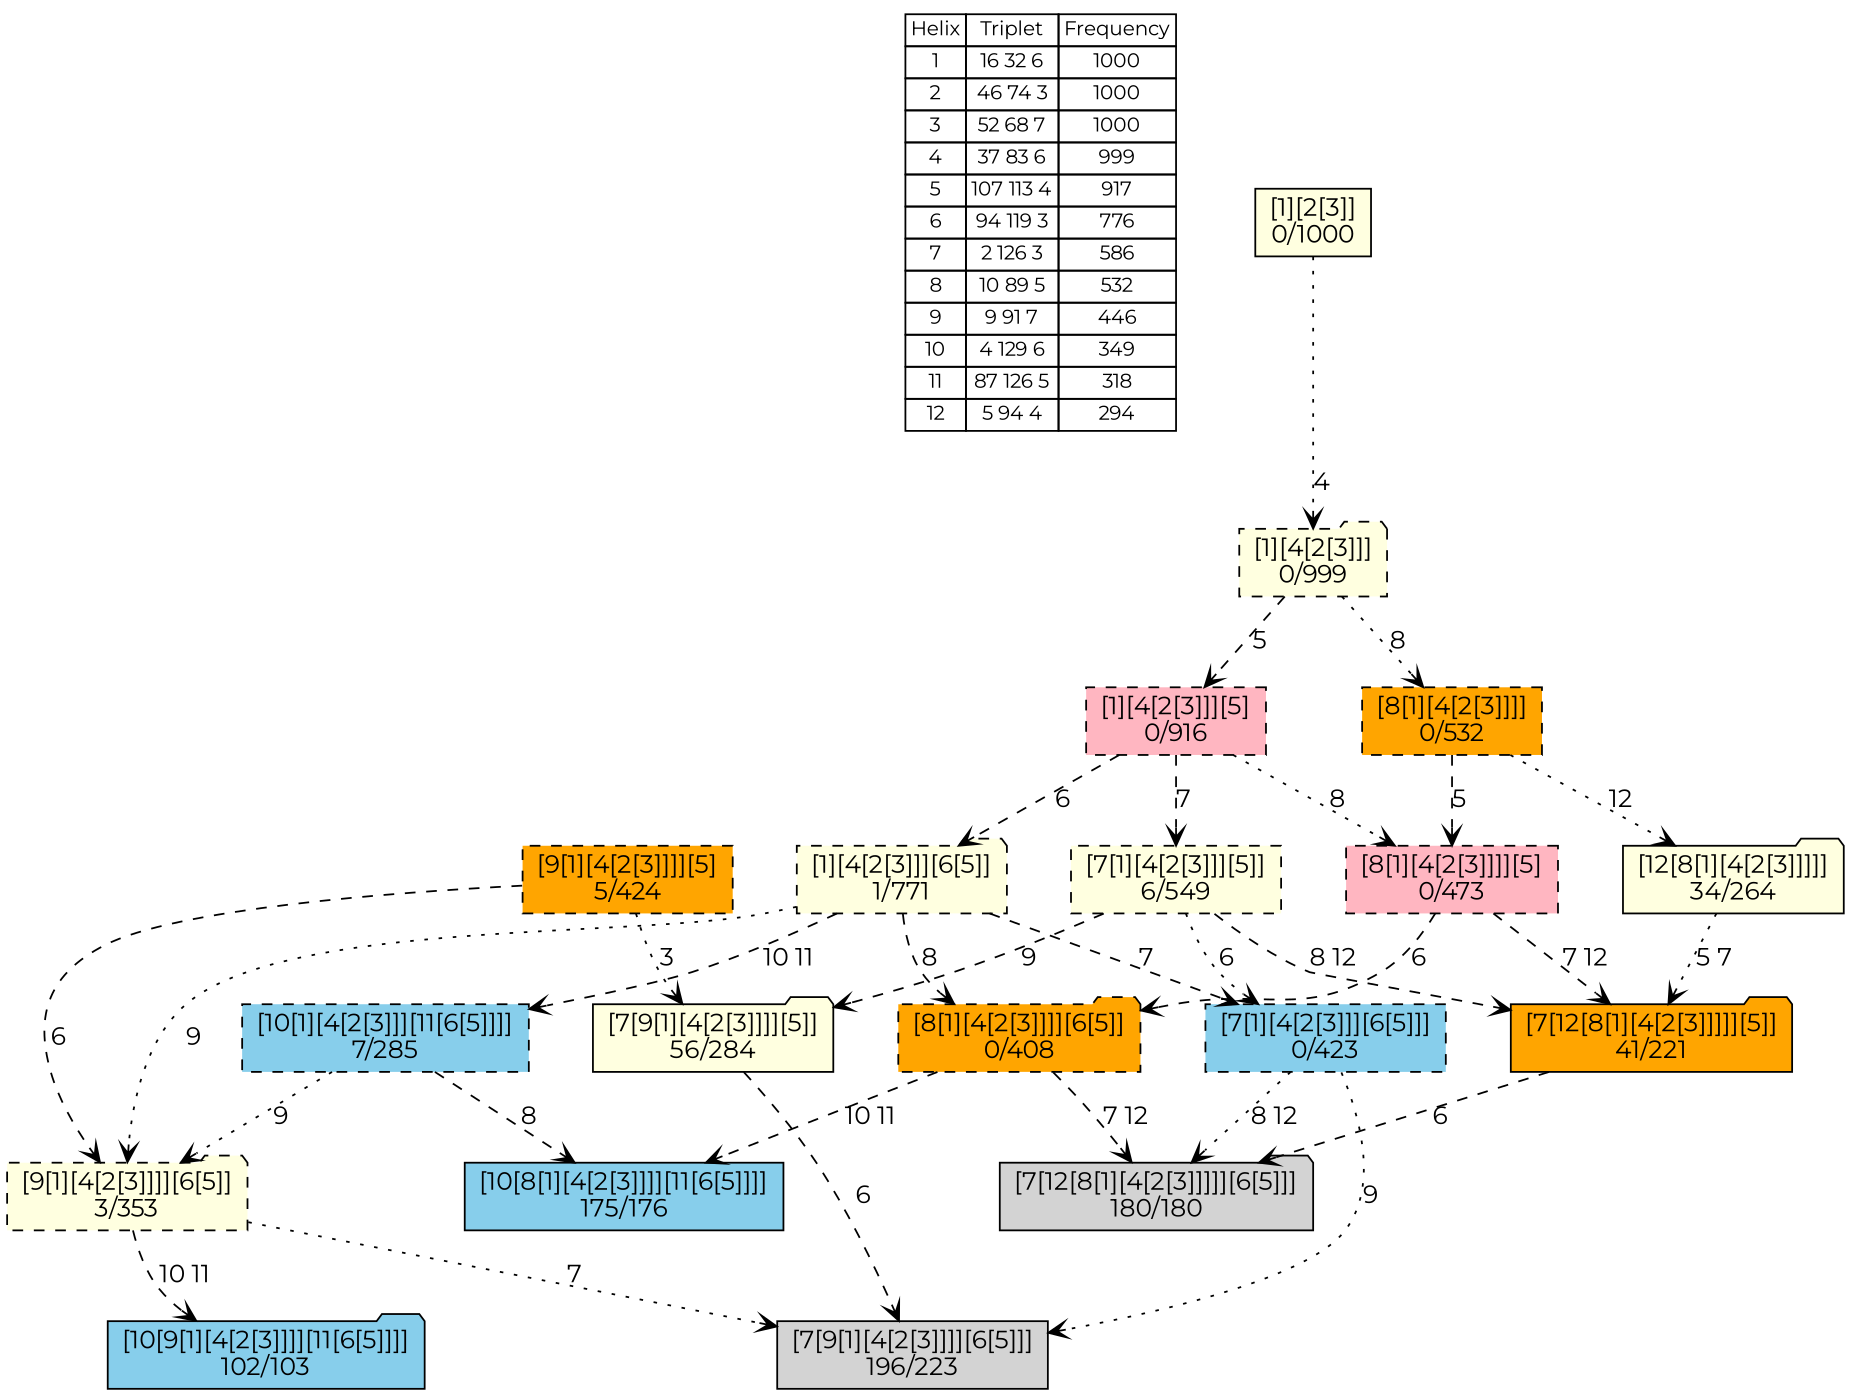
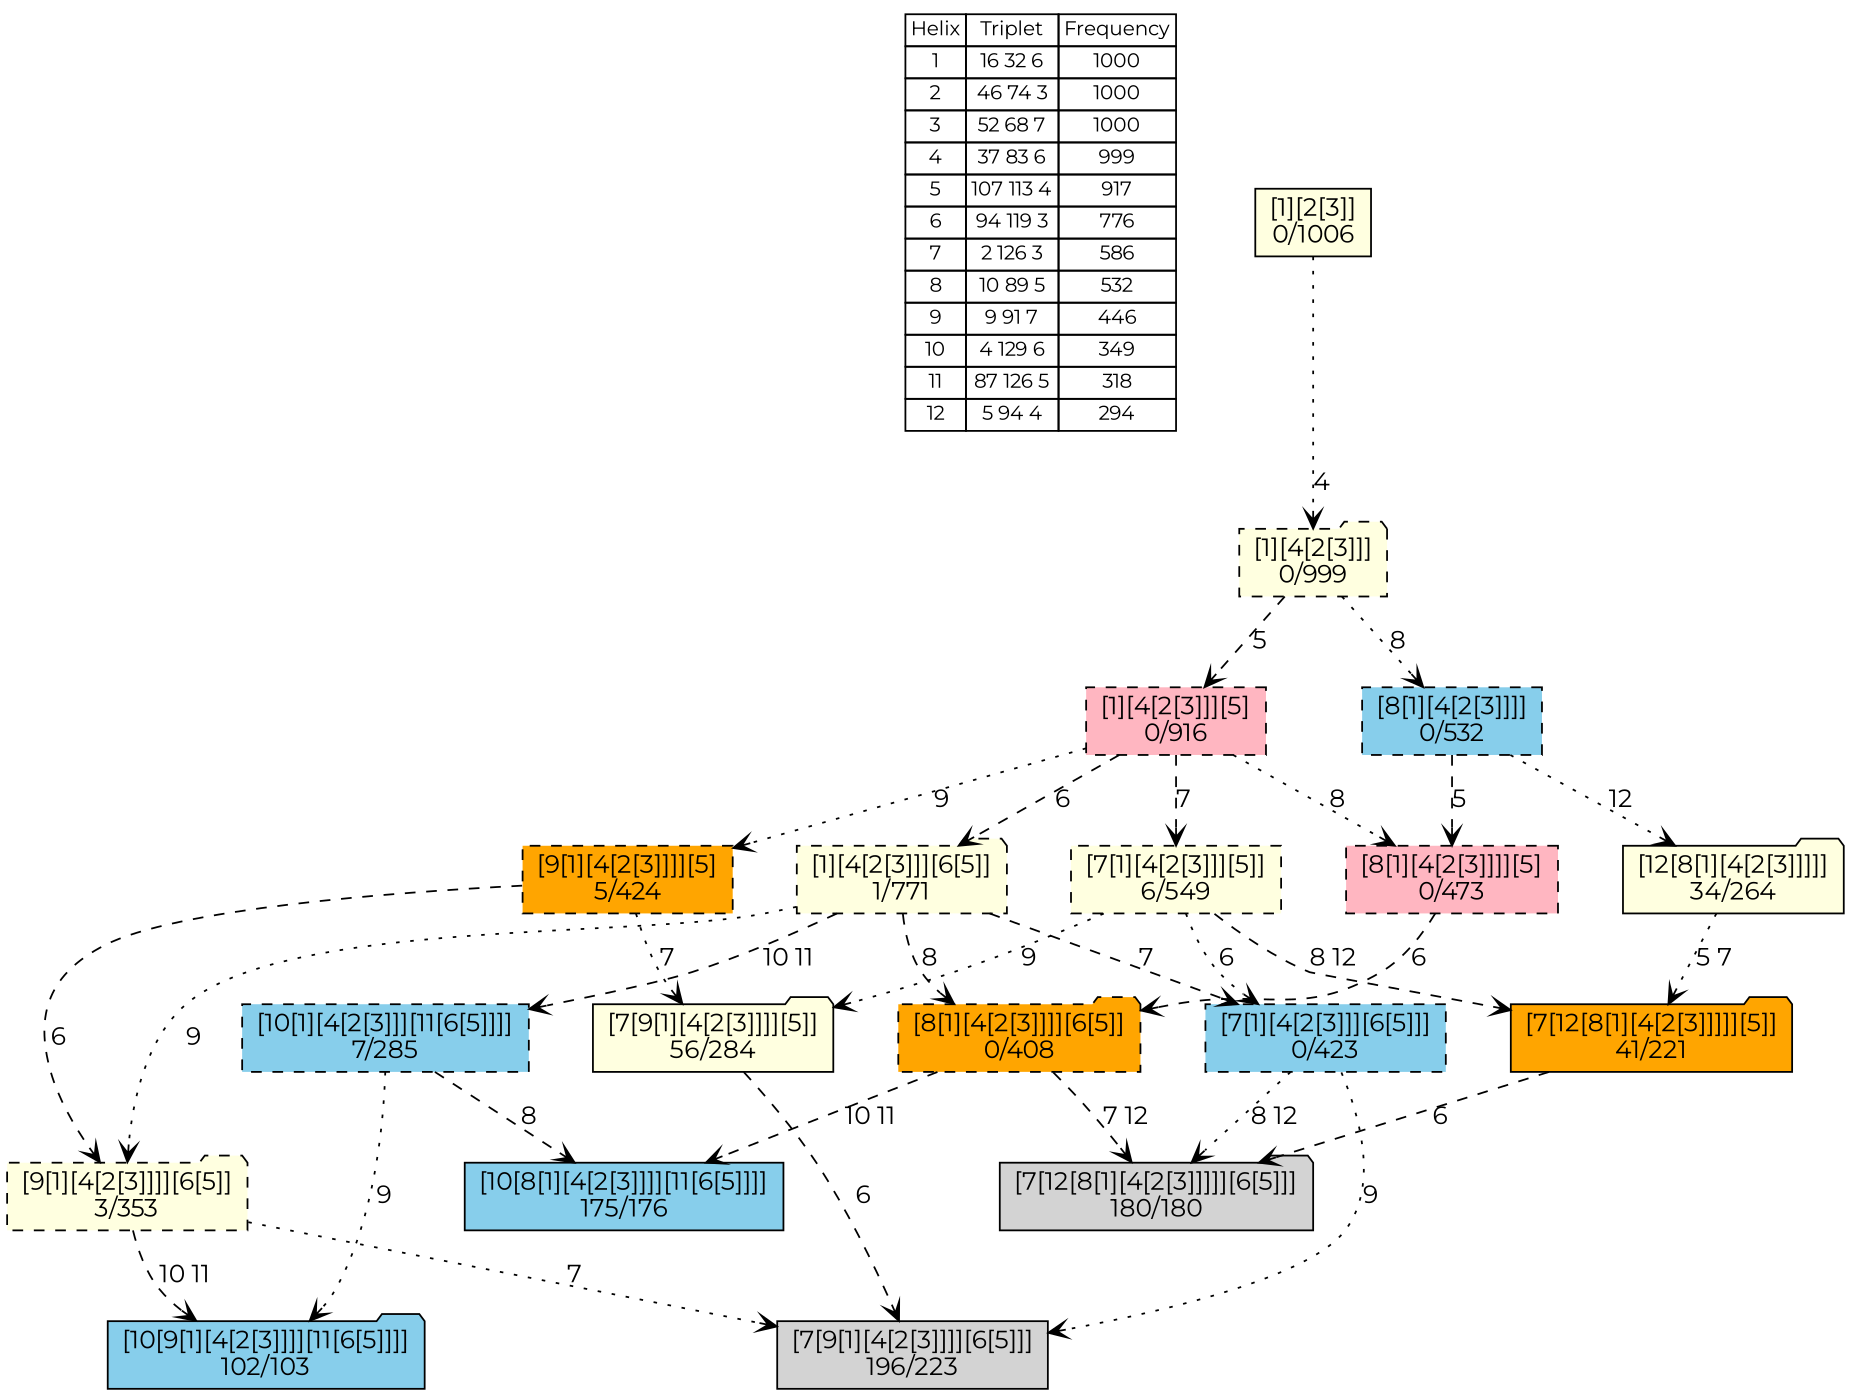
node "[1][2[3]] 0/1000": label "[1][2[3]] 0/1000" -> "[1][2[3]] 0/1006"
node "[8[1][4[2[3]]]] 0/532": fillcolor orange -> skyblue
edge "[1][4[2[3]]][5] 0/916" -> "[9[1][4[2[3]]]][5] 5/424": added, label "9"
edge "[8[1][4[2[3]]]][5] 0/473" -> "[7[12[8[1][4[2[3]]]]][5]] 41/221": removed, label "7 12"
edge "[9[1][4[2[3]]]][5] 5/424" -> "[7[9[1][4[2[3]]]][5]] 56/284": label "3 " -> "7 "
edge "[7[1][4[2[3]]][5]] 6/549" -> "[7[9[1][4[2[3]]]][5]] 56/284": style dashed -> dotted
edge "[10[1][4[2[3]]][11[6[5]]]] 7/285" -> "[9[1][4[2[3]]]][6[5]] 3/353": now "[10[1][4[2[3]]][11[6[5]]]] 7/285" -> "[10[9[1][4[2[3]]]][11[6[5]]]] 102/103"
